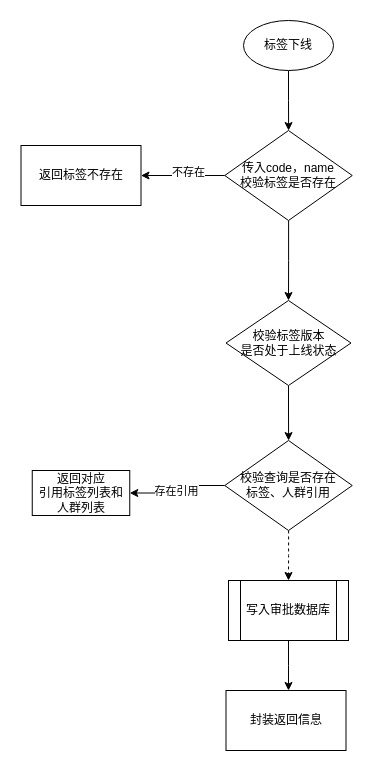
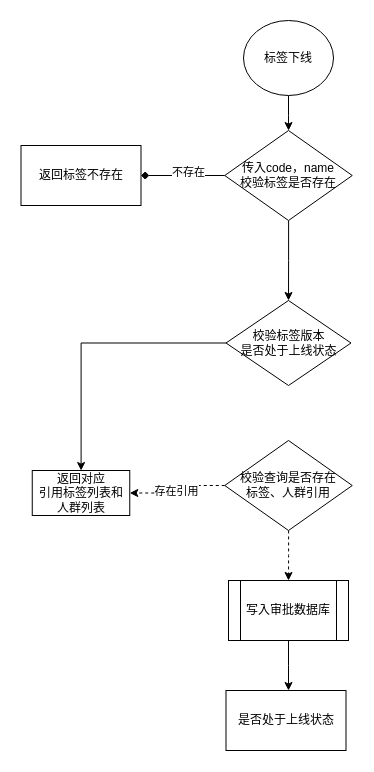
node "标签下线": size 90x50 -> 90x75
edge "传入code，name 校验标签是否存在" -> "返回标签不存在": arrowhead classic -> diamond
edge "校验标签版本 是否处于上线状态" -> "校验查询是否存在 标签、人群引用": now "校验标签版本 是否处于上线状态" -> "返回对应 引用标签列表和 人群列表"
edge "校验查询是否存在 标签、人群引用" -> "返回对应 引用标签列表和 人群列表": style solid -> dashed
node "封装返回信息": label "封装返回信息" -> "是否处于上线状态"
